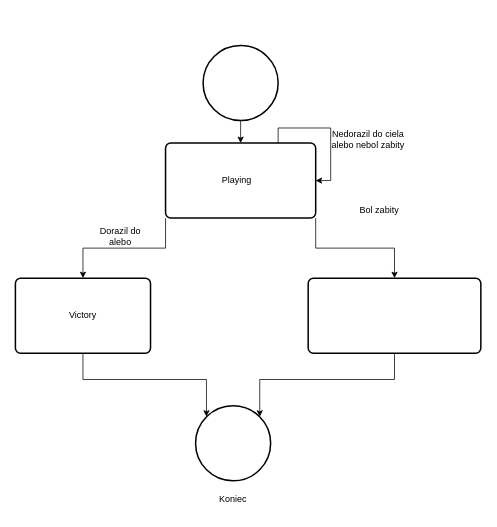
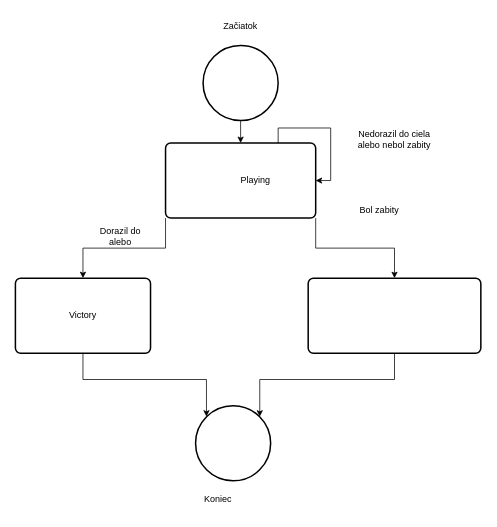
node "Začiatok": added
node "Nedorazil do ciela alebo nebol zabity": moved (368, 139) -> (394, 139)
node "Playing": moved (237, 180) -> (255, 180)
node "Koniec": moved (233, 499) -> (218, 499)
